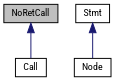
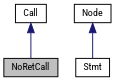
edge "Call" -> "NoRetCall": reversed
edge "Node" -> "Stmt": reversed
